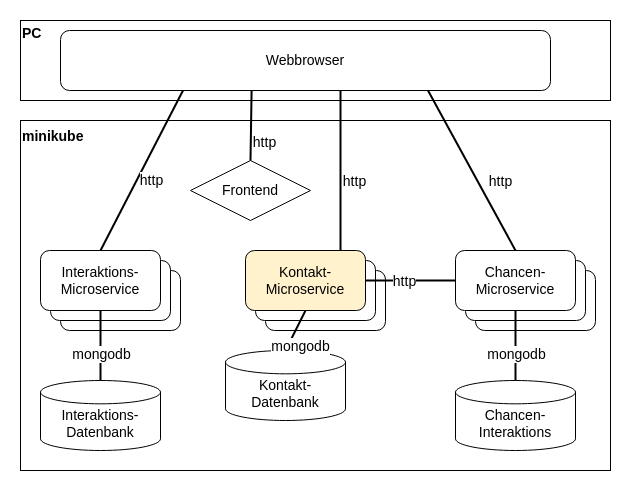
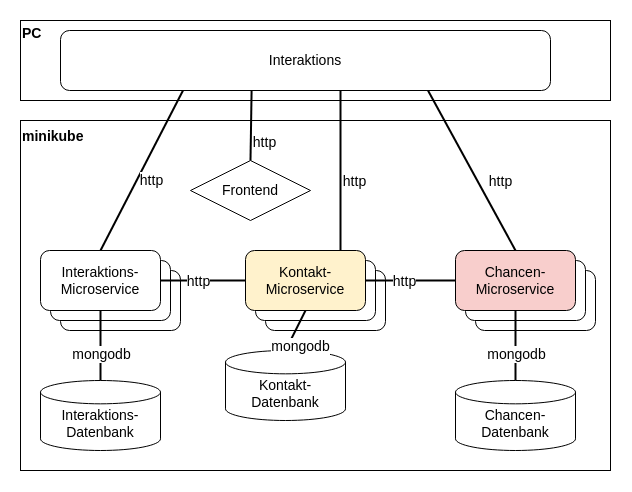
node "Webbrowser": label "Webbrowser" -> "Interaktions"
edge "Interaktions-Microservice" -- "Kontakt-Microservice": added, label "http"
node "Chancen-Microservice": fillcolor #ffffff -> #f8cecc
node "Chancen-Interaktions": label "Chancen-Interaktions" -> "Chancen-Datenbank"
